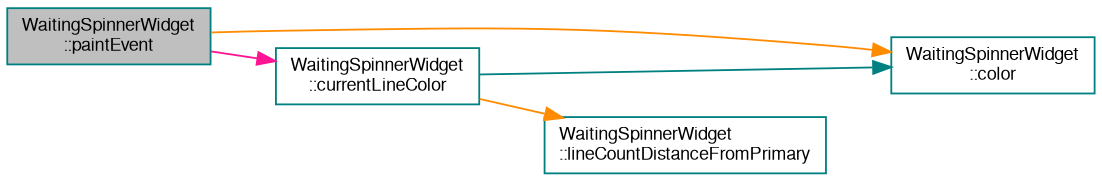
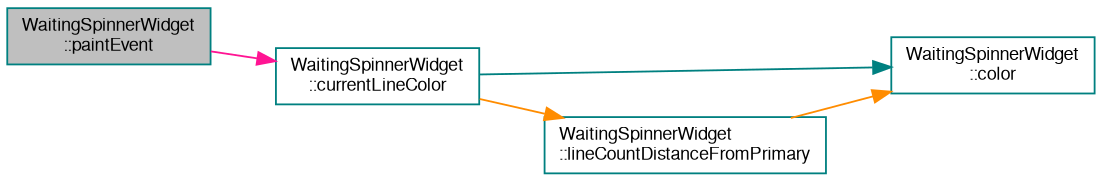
edge "WaitingSpinnerWidget ::paintEvent" -> "WaitingSpinnerWidget ::color": now "WaitingSpinnerWidget ::lineCountDistanceFromPrimary" -> "WaitingSpinnerWidget ::color"
